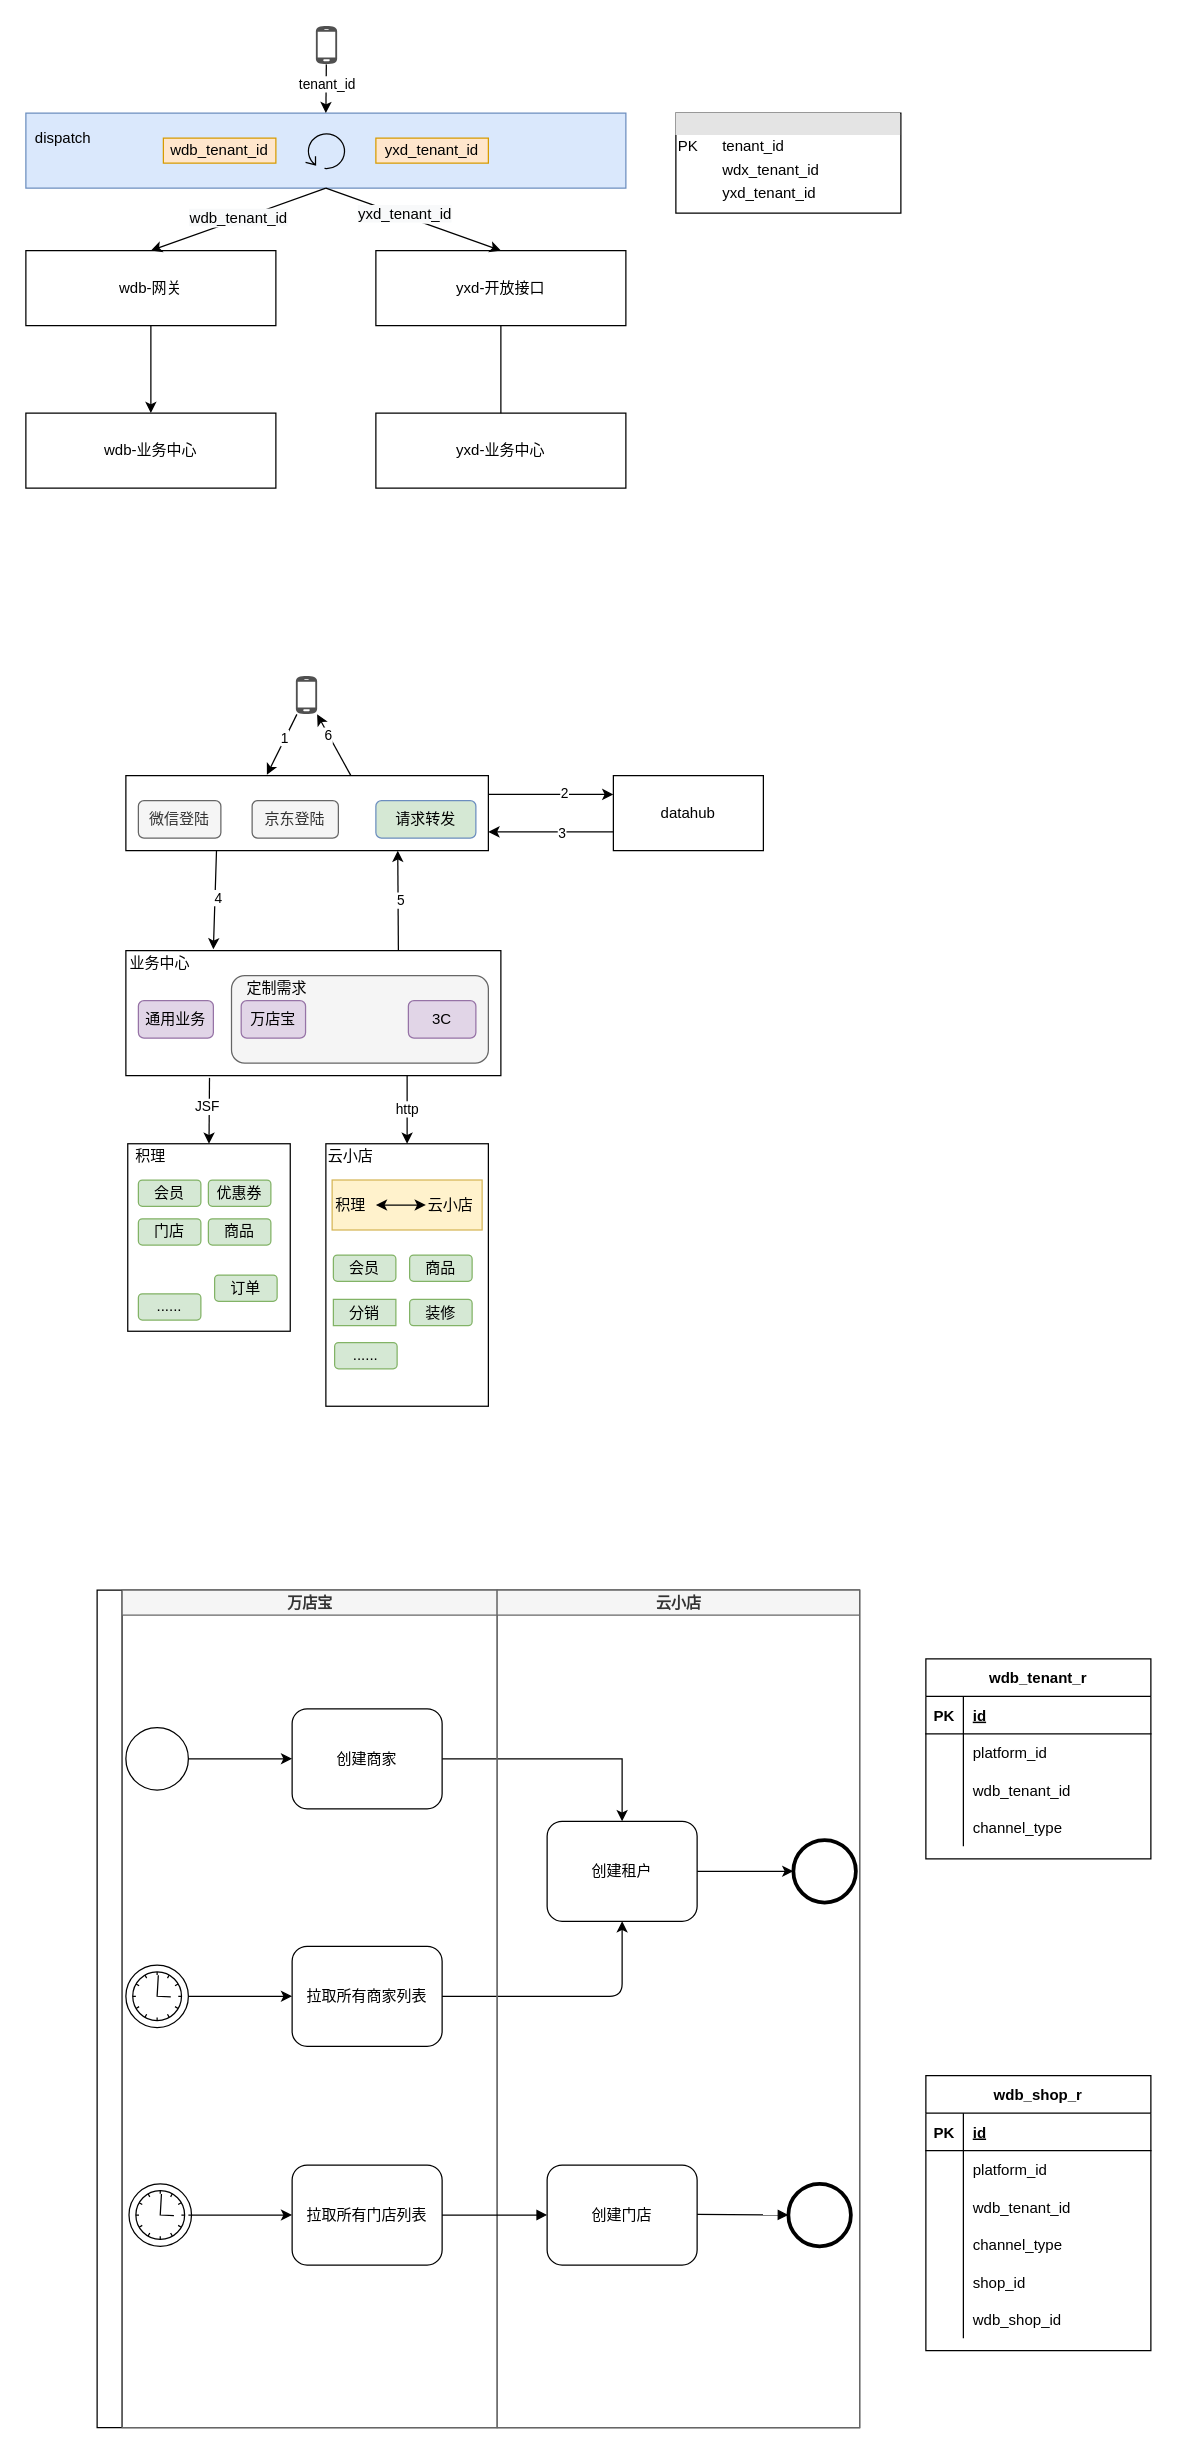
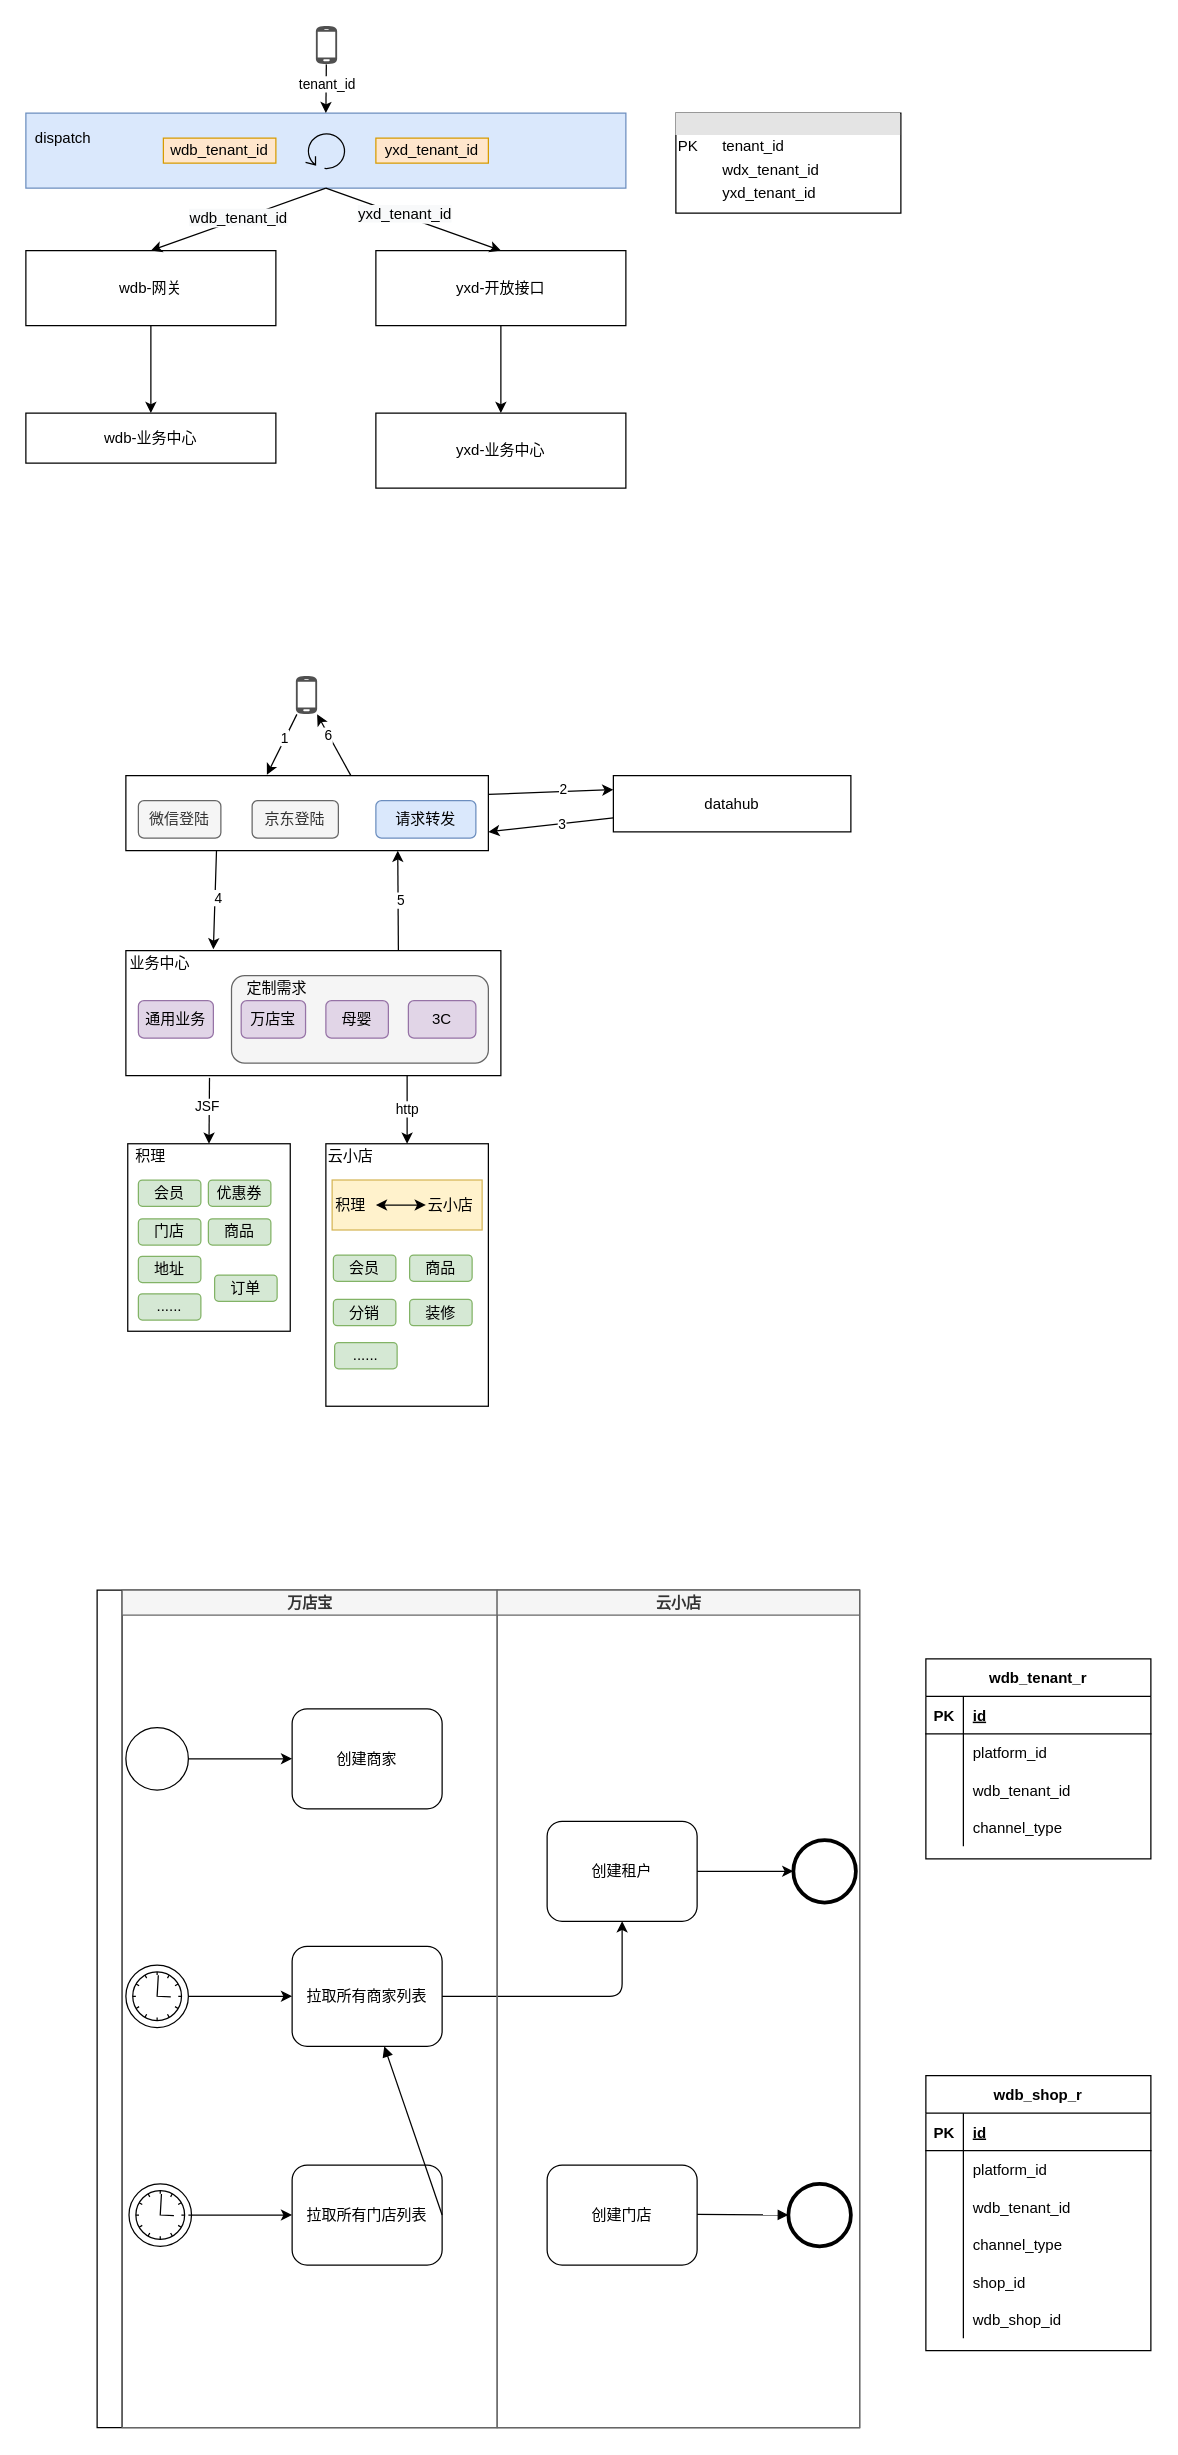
edge "yxd-开放接口" -- "yxd-业务中心": arrowhead none -> classic
node "wdb-业务中心": size 250x75 -> 250x50
node "datahub": size 150x75 -> 238x56
node "请求转发": fillcolor #d5e8d4 -> #dae8fc
node "母婴": added
node "地址": added
node "分销": shape rectangle -> rounded rectangle
edge "创建商家" -> "创建租户": removed
edge "拉取所有门店列表" -> "创建门店": now "拉取所有门店列表" -> "拉取所有商家列表"
